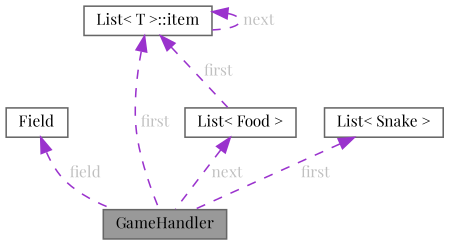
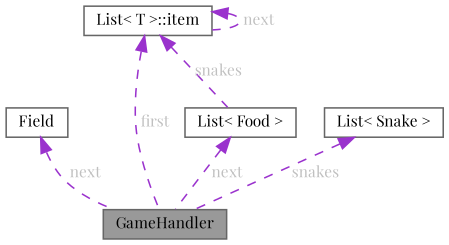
edge "List< Food >" -> "List< T >::item": label " first" -> " snakes"
edge "GameHandler" -> "Field": label " field" -> " next"
edge "GameHandler" -> "List< Snake >": label " first" -> " snakes"
